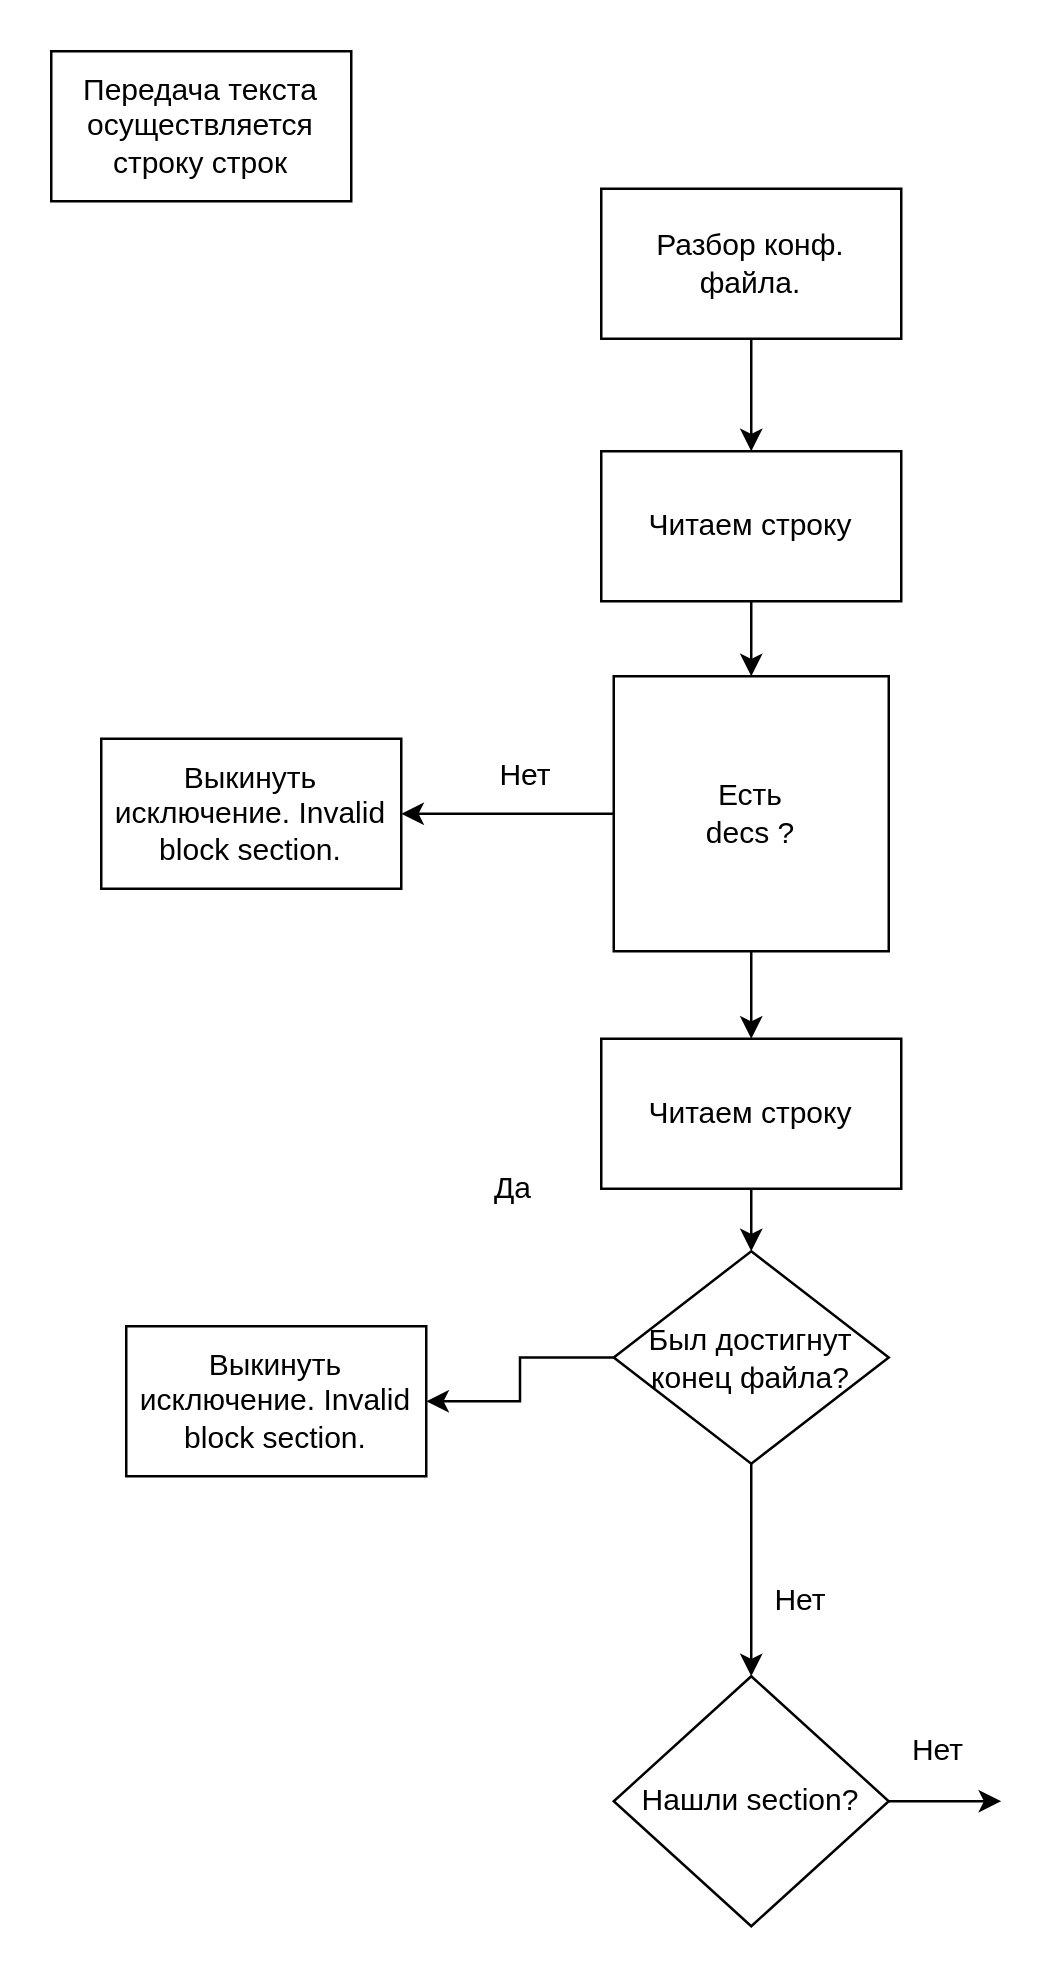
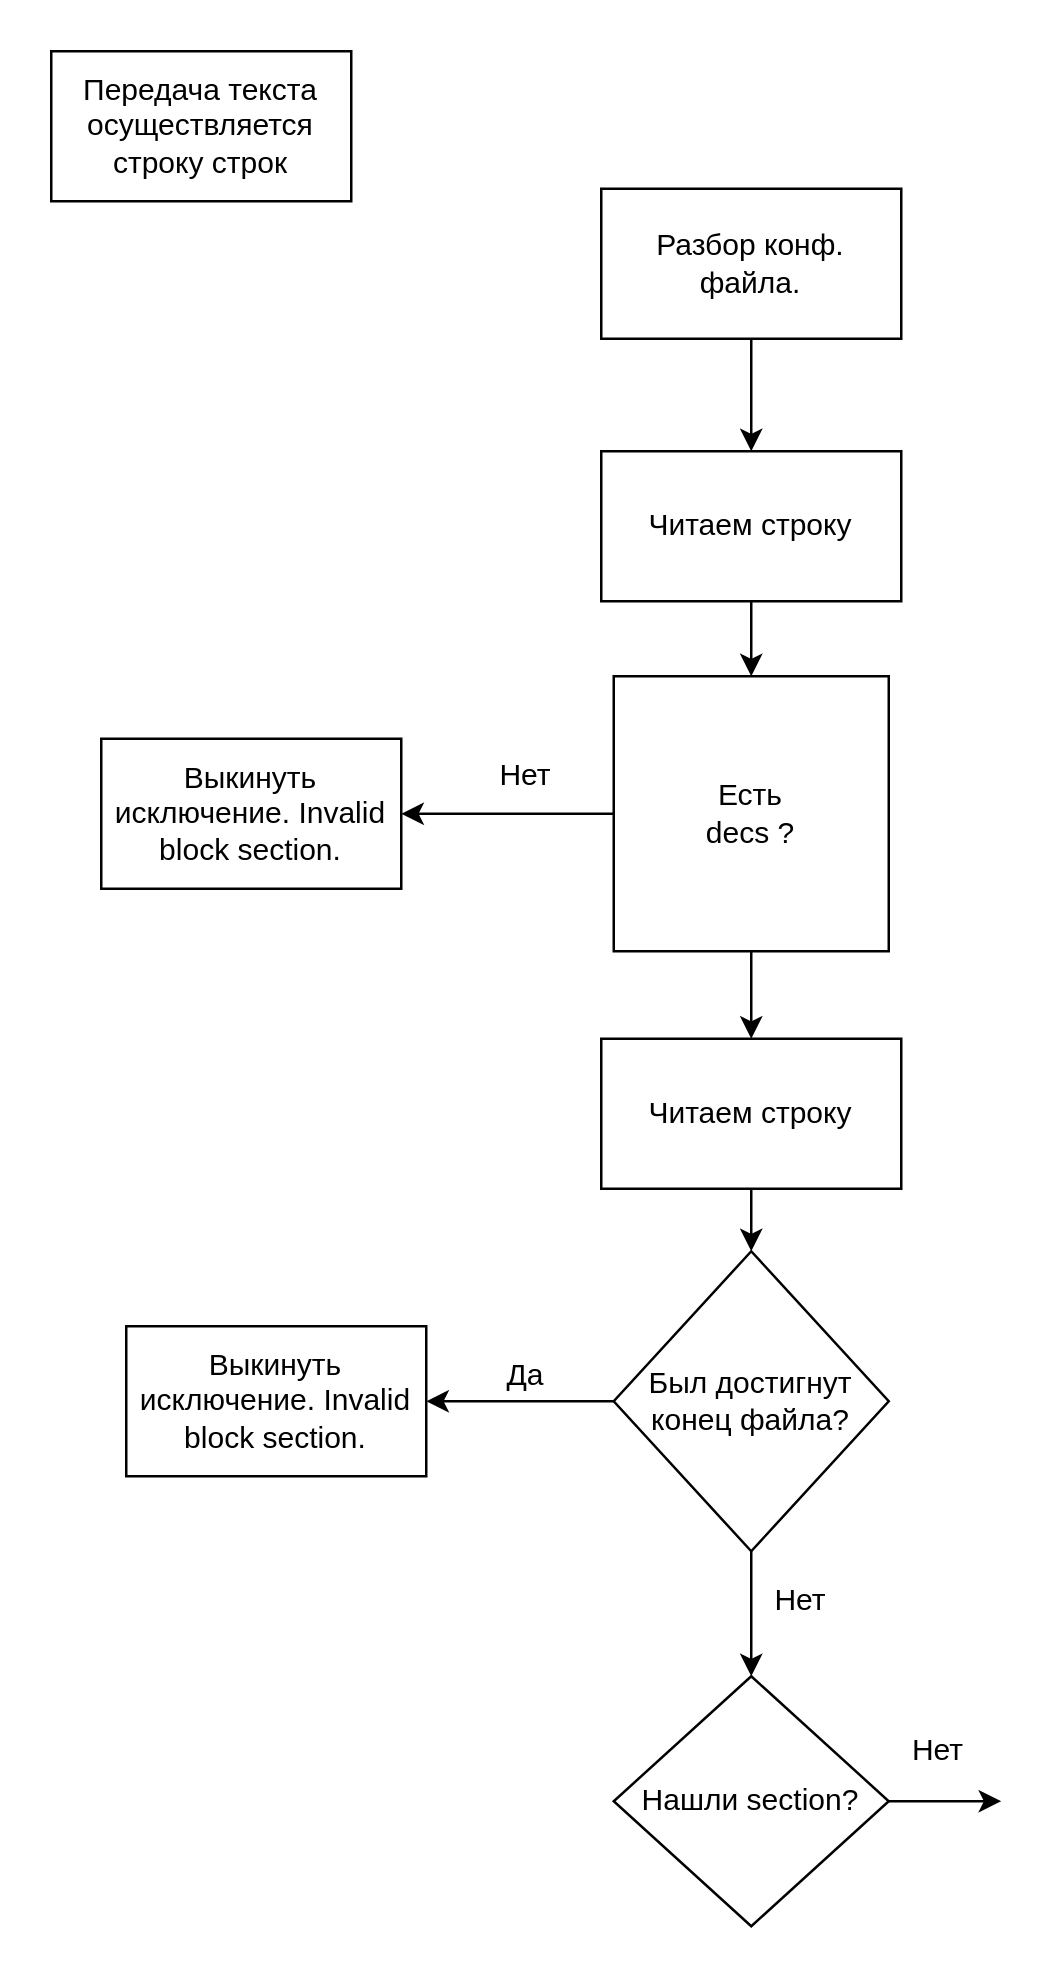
node "Да": moved (514, 1189) -> (526, 1376)
node "Был достигнут конец файла?": size 275x213 -> 275x300
